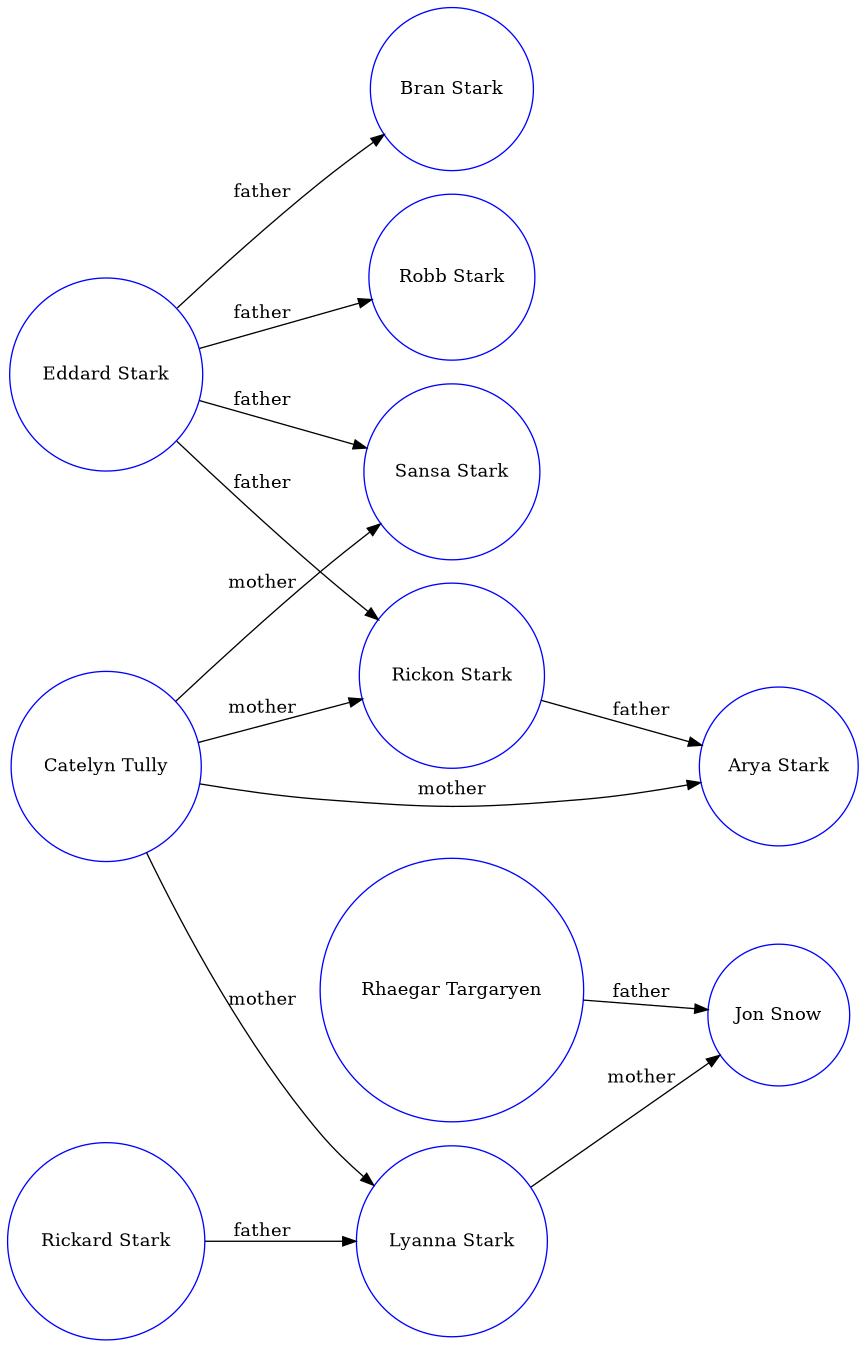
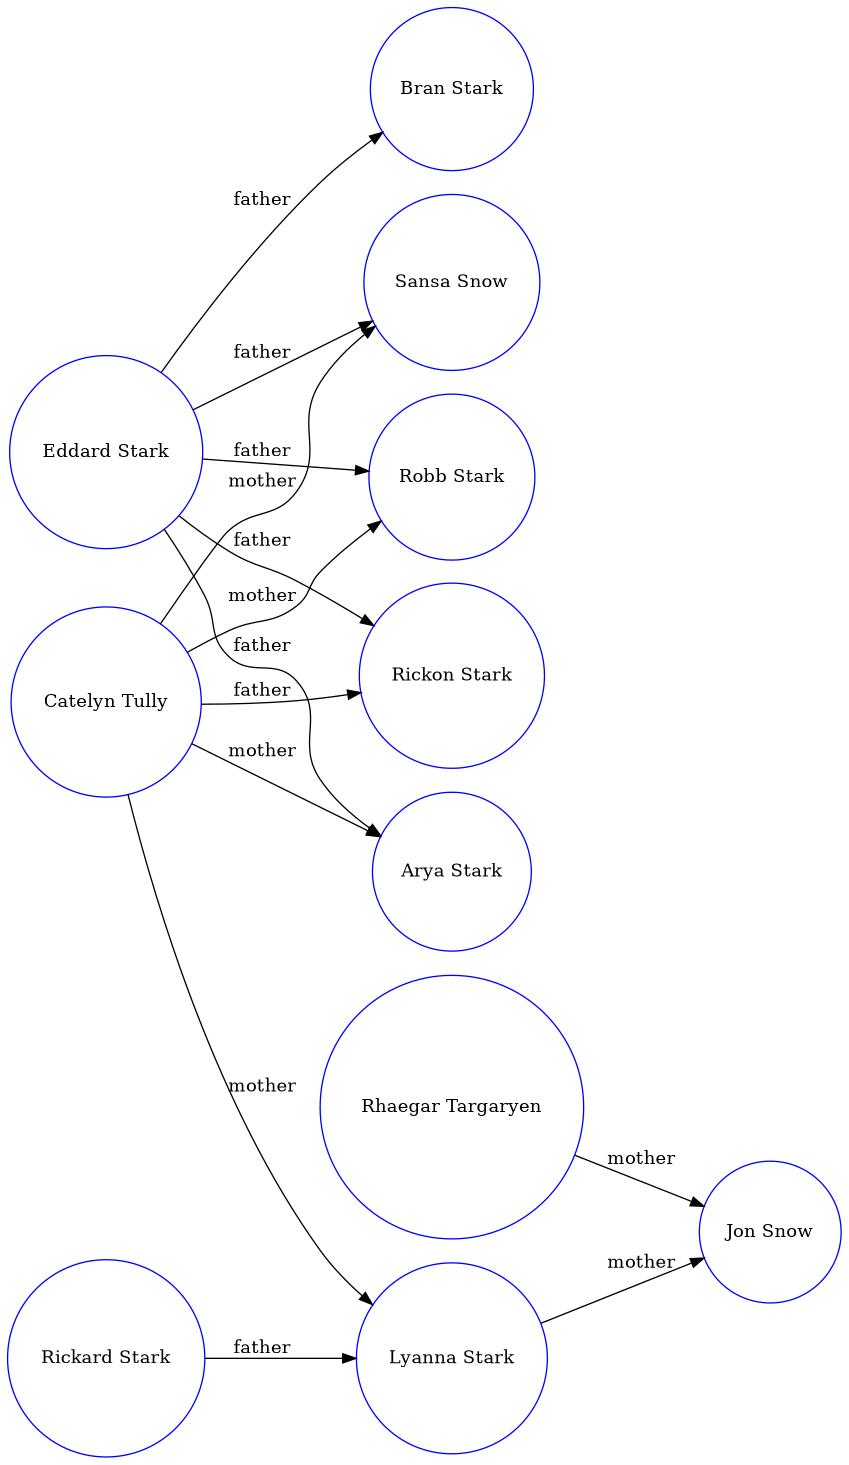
node "Sansa Stark": label "Sansa Stark" -> "Sansa Snow"
edge "Catelyn Tully" -> "Robb Stark": added, label "mother"
edge "Catelyn Tully" -> "Rickon Stark": label "mother" -> "father"
edge "Rickon Stark" -> "Arya Stark": now "Eddard Stark" -> "Arya Stark"
edge "Rhaegar Targaryen" -> "Jon Snow": label "father" -> "mother"
